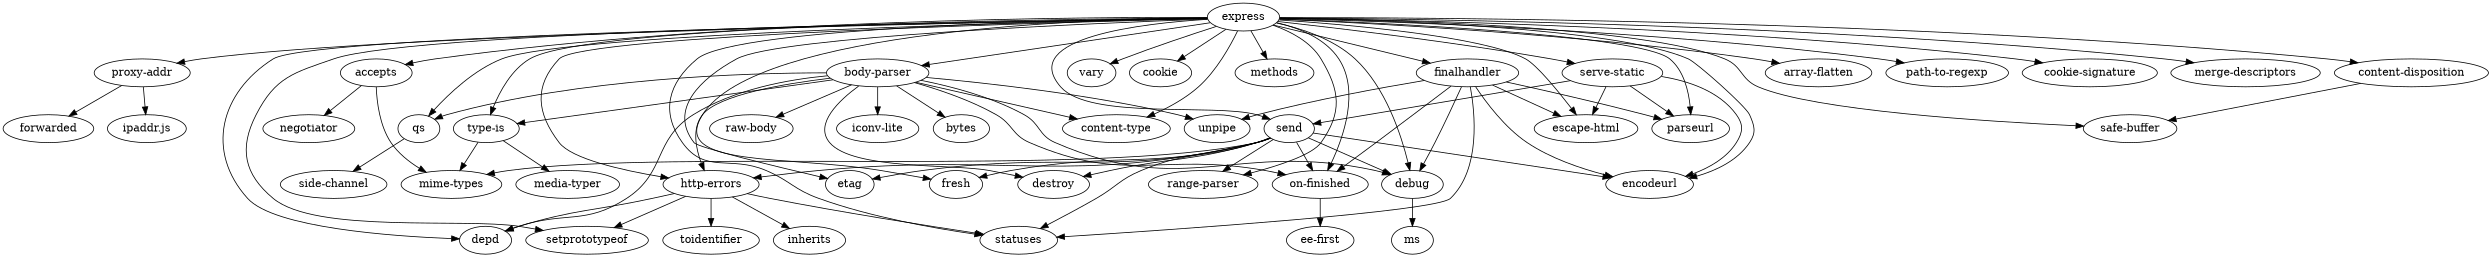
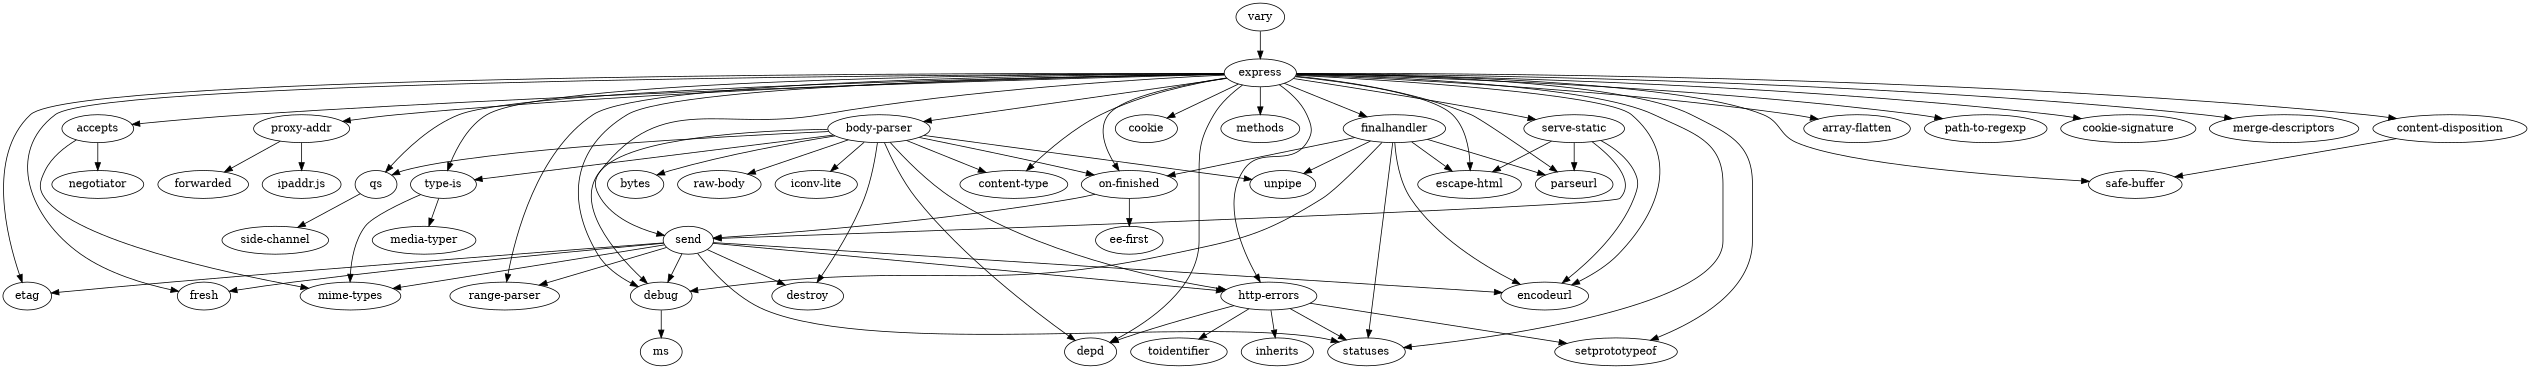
edge "express" -> "vary": reversed
edge "send" -> "on-finished": reversed
